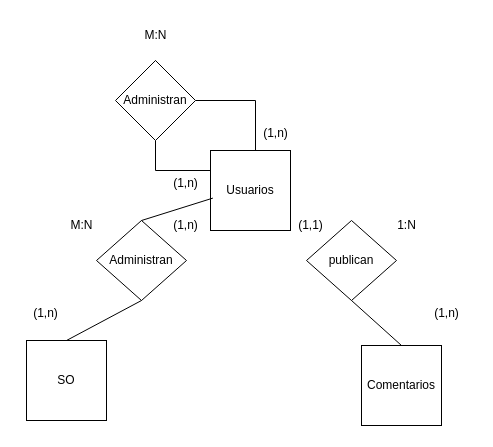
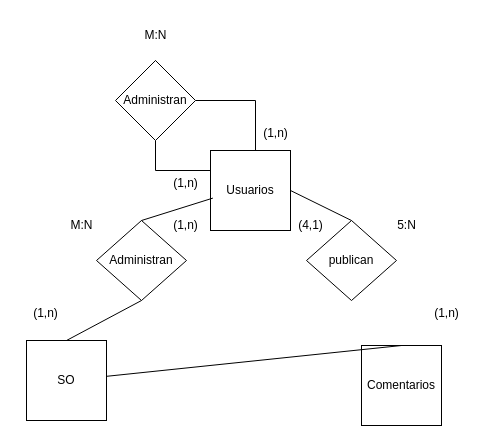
edge "Usuarios" -- "publican": added
node "(1,1)": label "(1,1)" -> "(4,1)"
node "1:N": label "1:N" -> "5:N"
edge "publican" -- "Comentarios": now "SO" -- "Comentarios"
